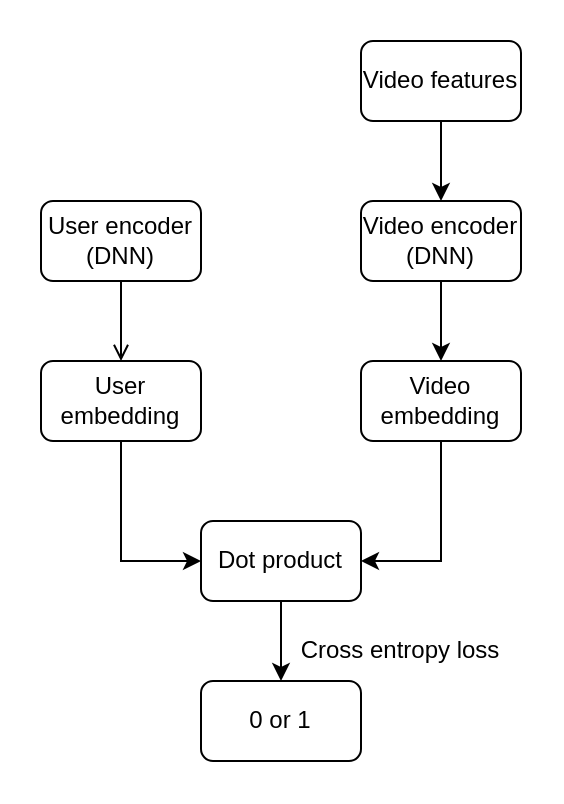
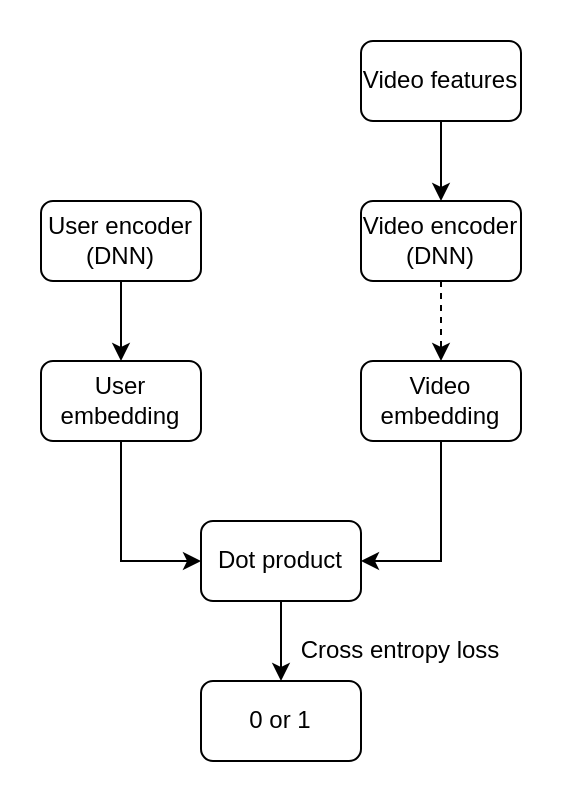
edge "Video encoder (DNN)" -> "Video embedding": style solid -> dashed
edge "User encoder (DNN)" -> "User embedding": arrowhead open -> classic
